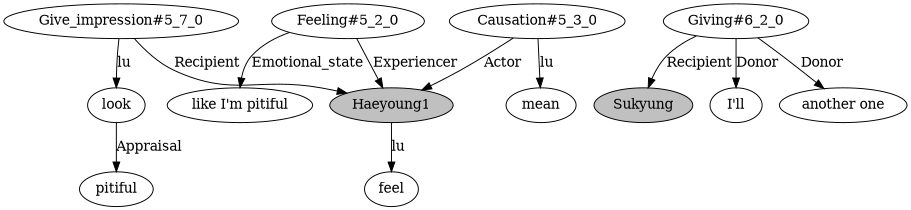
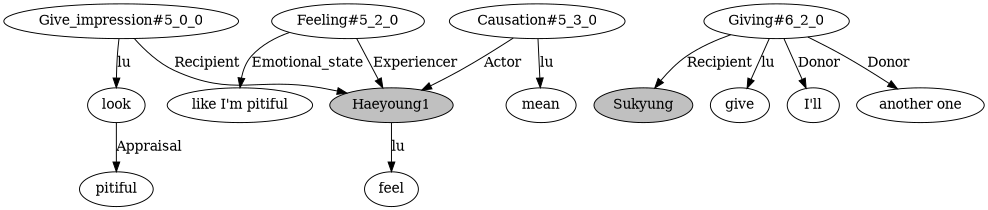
node "Give_impression#5_7_0": label "Give_impression#5_7_0" -> "Give_impression#5_0_0"
node "give": added
